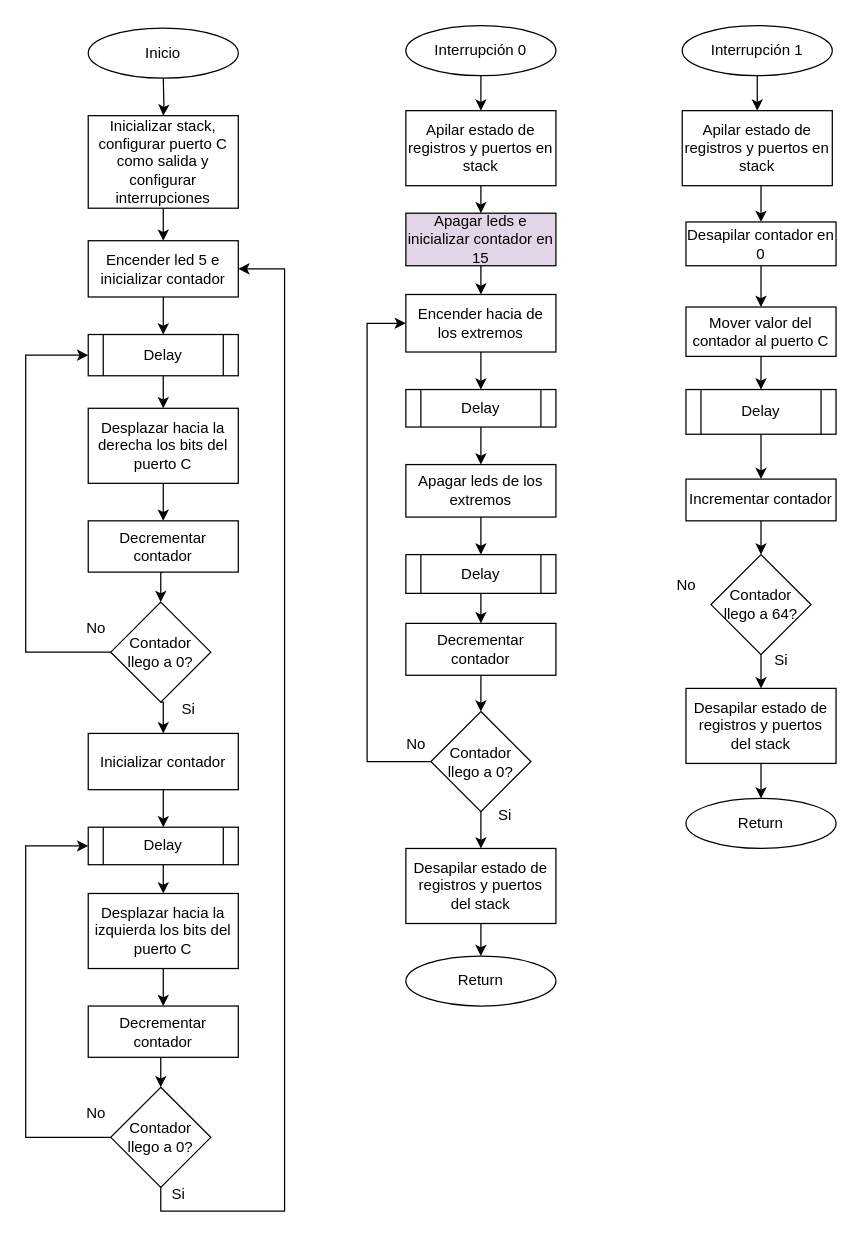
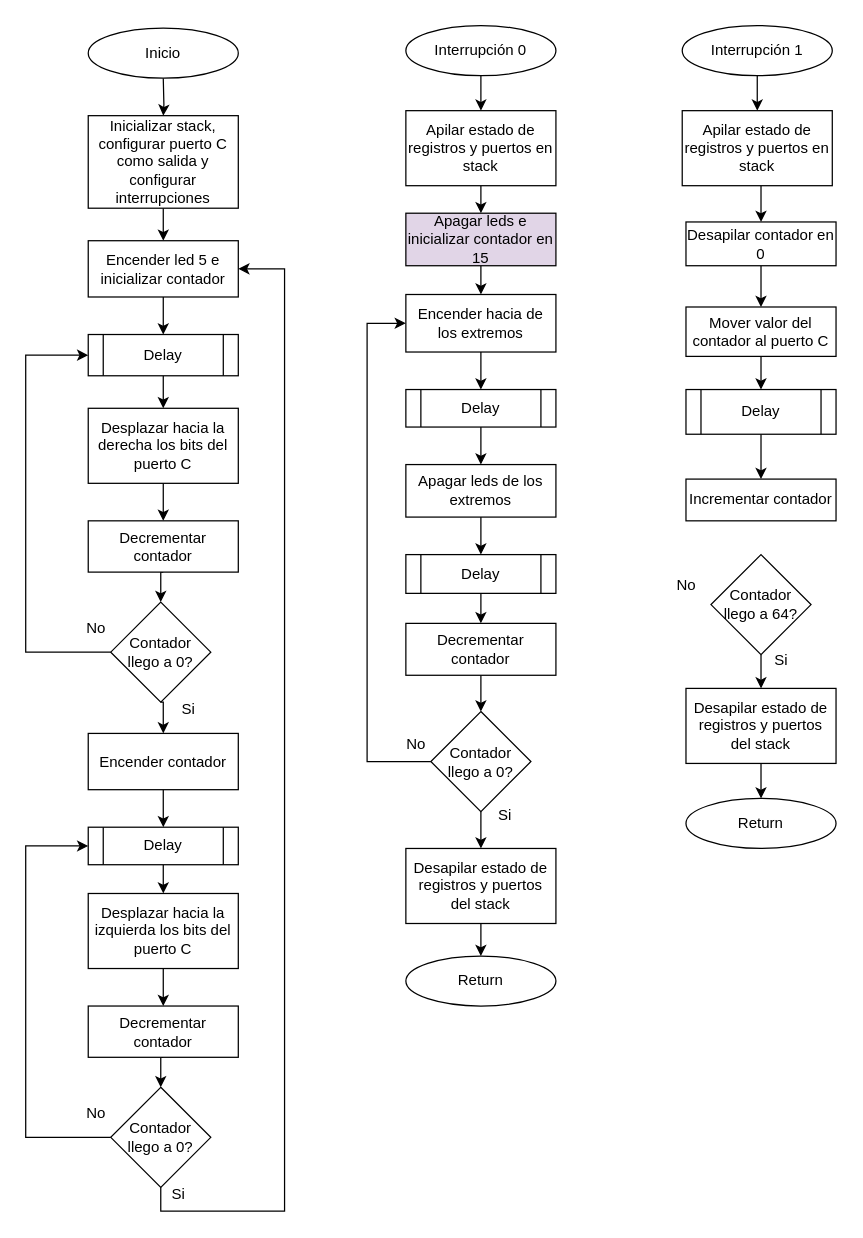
edge "Incrementar contador" -> "Contador llego a 64?": removed
node "Inicializar contador": label "Inicializar contador" -> "Encender contador"
